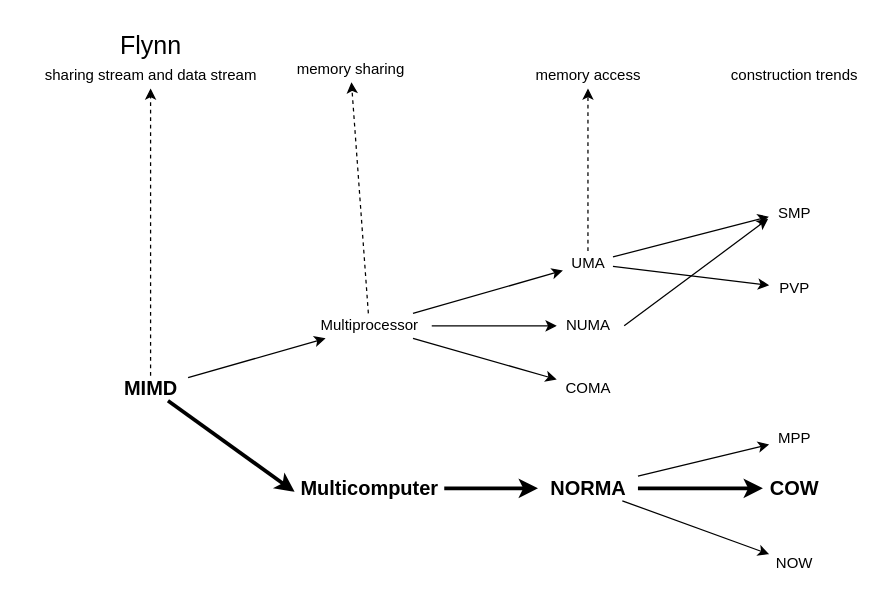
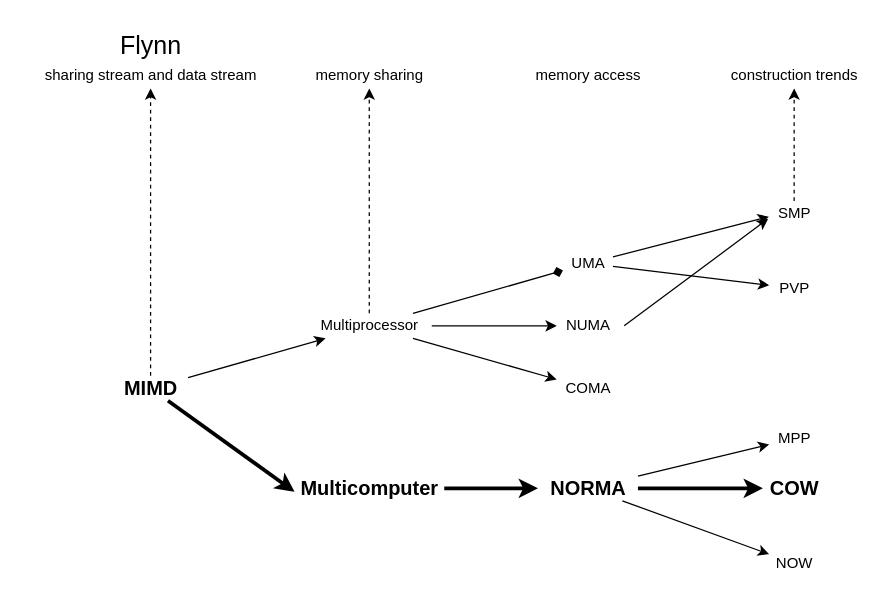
node "memory sharing": moved (351, 69) -> (369, 76)
edge "SMP" -> "construction trends": added
edge "UMA" -> "memory access": removed
edge "Multiprocessor" -> "UMA": arrowhead classic -> diamond
